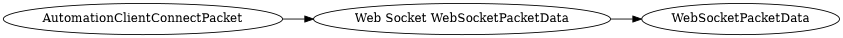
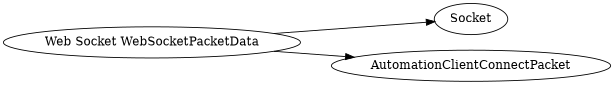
edge "AutomationClientConnectPacket" -> "Web Socket WebSocketPacketData": reversed
node "WebSocketPacketData": label "WebSocketPacketData" -> "Socket"
